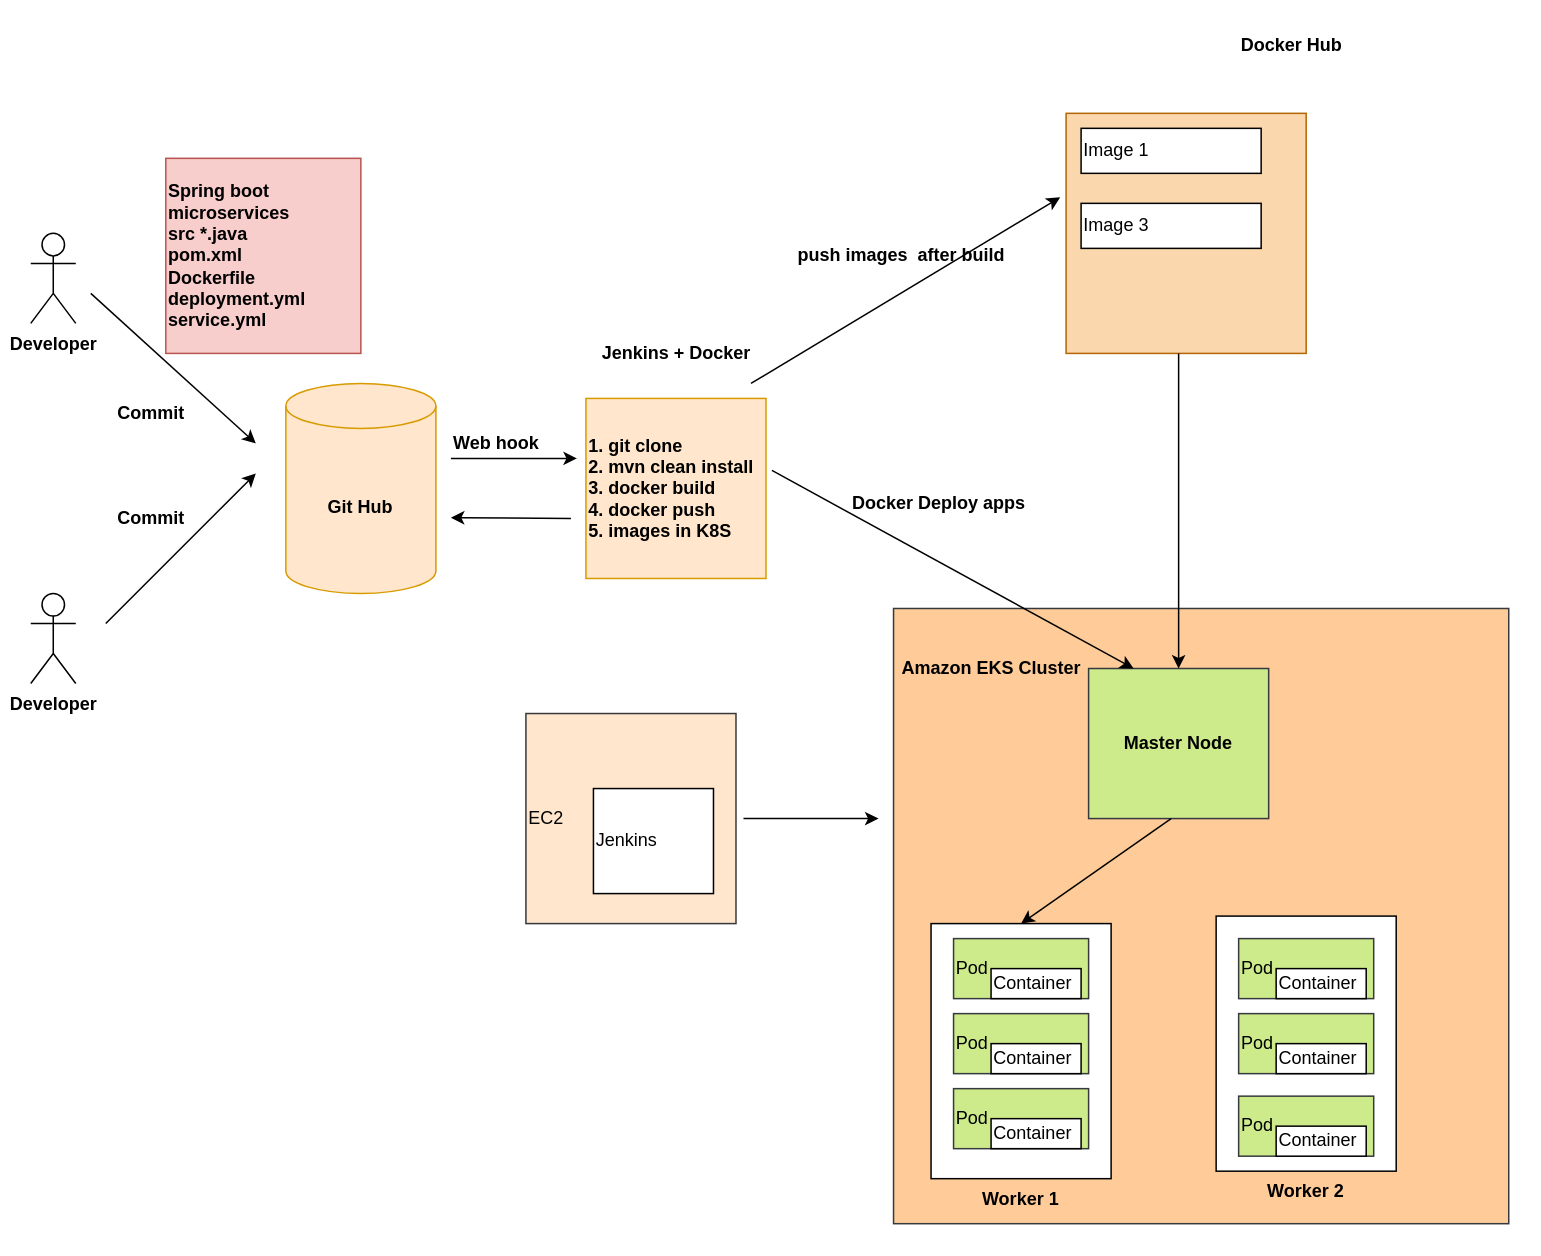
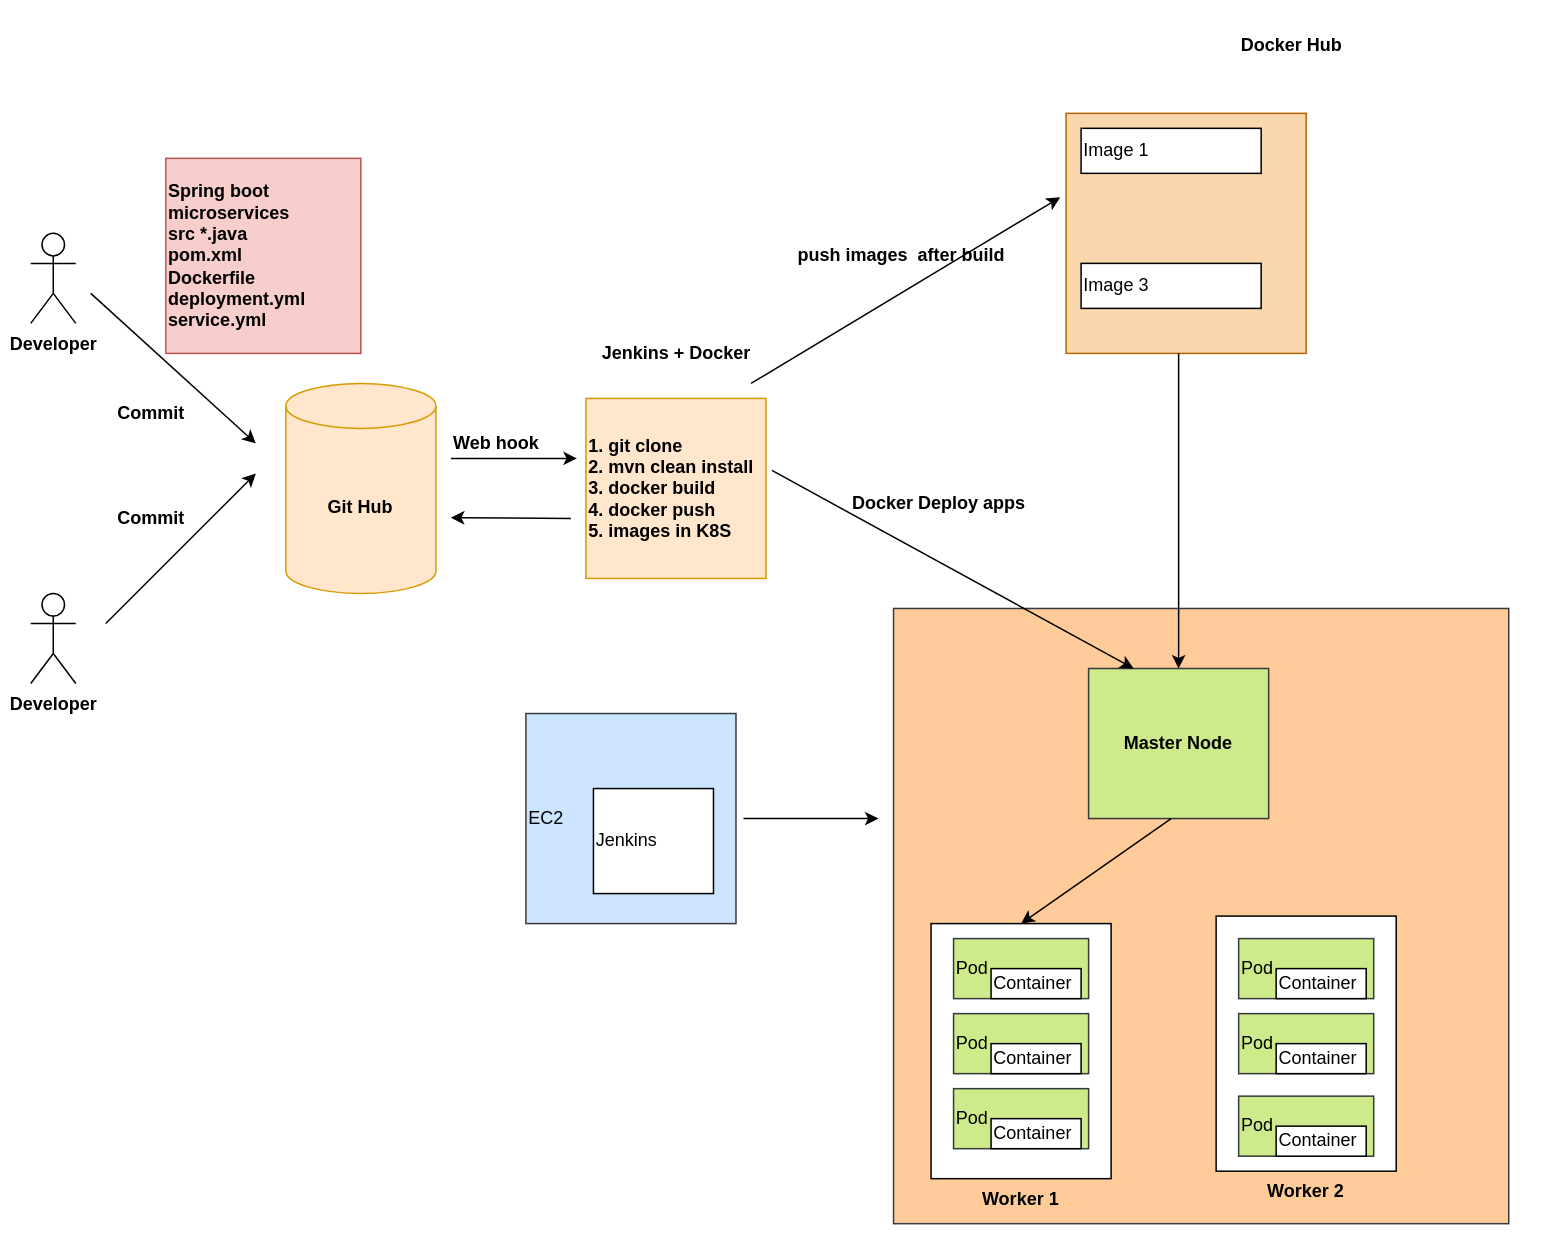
node "Image 3": moved (1171, 226) -> (1171, 286)
node "Amazon EKS Cluster": removed
node "EC2": fillcolor #ffe6cc -> #cce5ff
